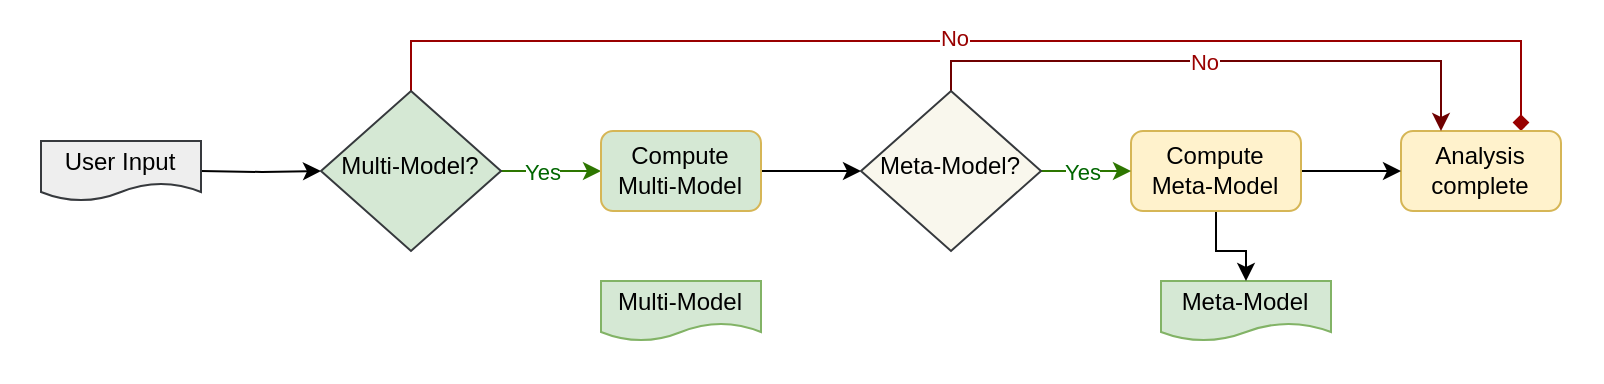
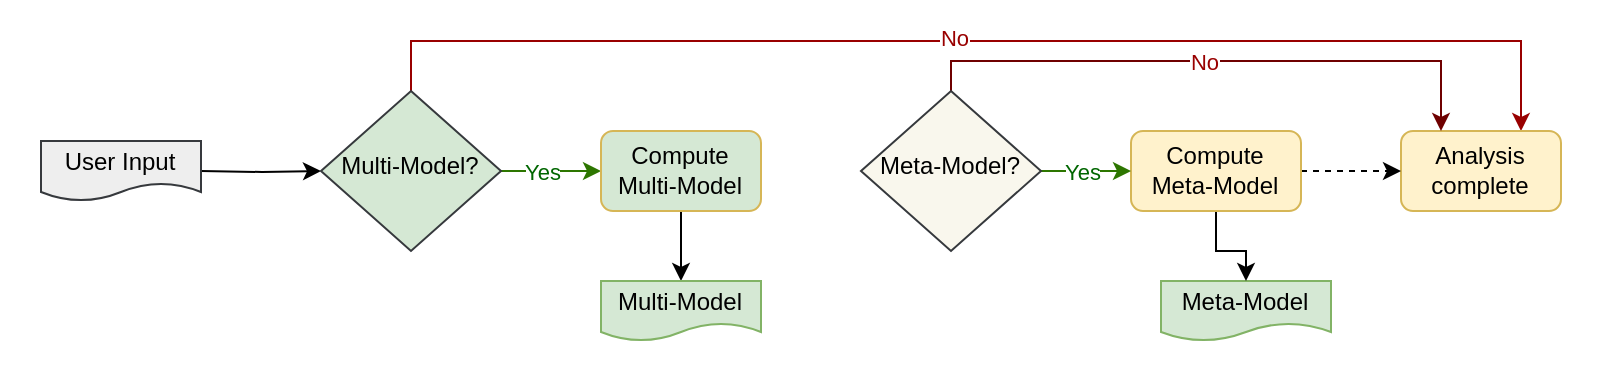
edge "Multi-Model?" -> "Analysis complete": arrowhead diamond -> classic
edge "Compute Multi-Model" -> "Meta-Model?": now "Compute Multi-Model" -> "Multi-Model"
edge "Compute Meta-Model" -> "Analysis complete": style solid -> dashed
